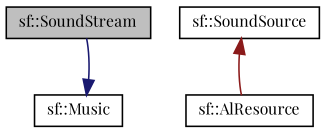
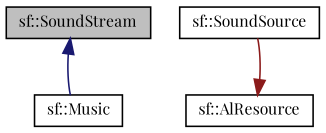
edge "sf::SoundStream" -> "sf::Music": reversed
edge "sf::AlResource" -> "sf::SoundSource": reversed
